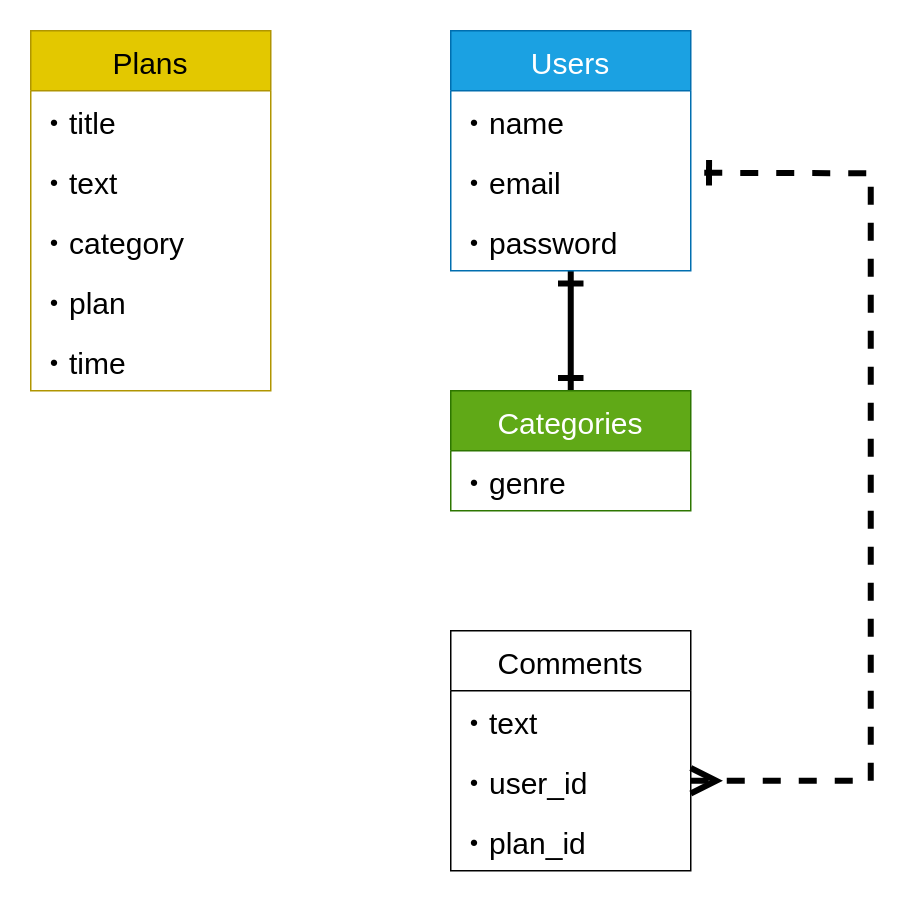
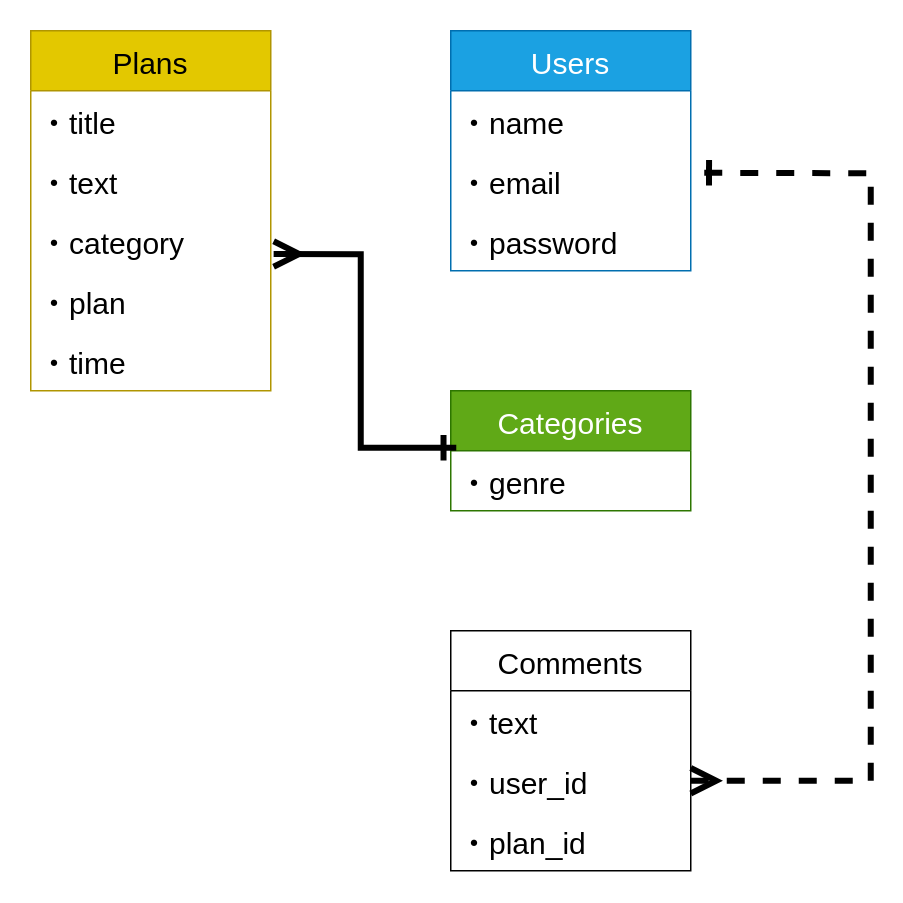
edge "Users" -- "Categories": removed
edge "・category" -- "・genre": added
